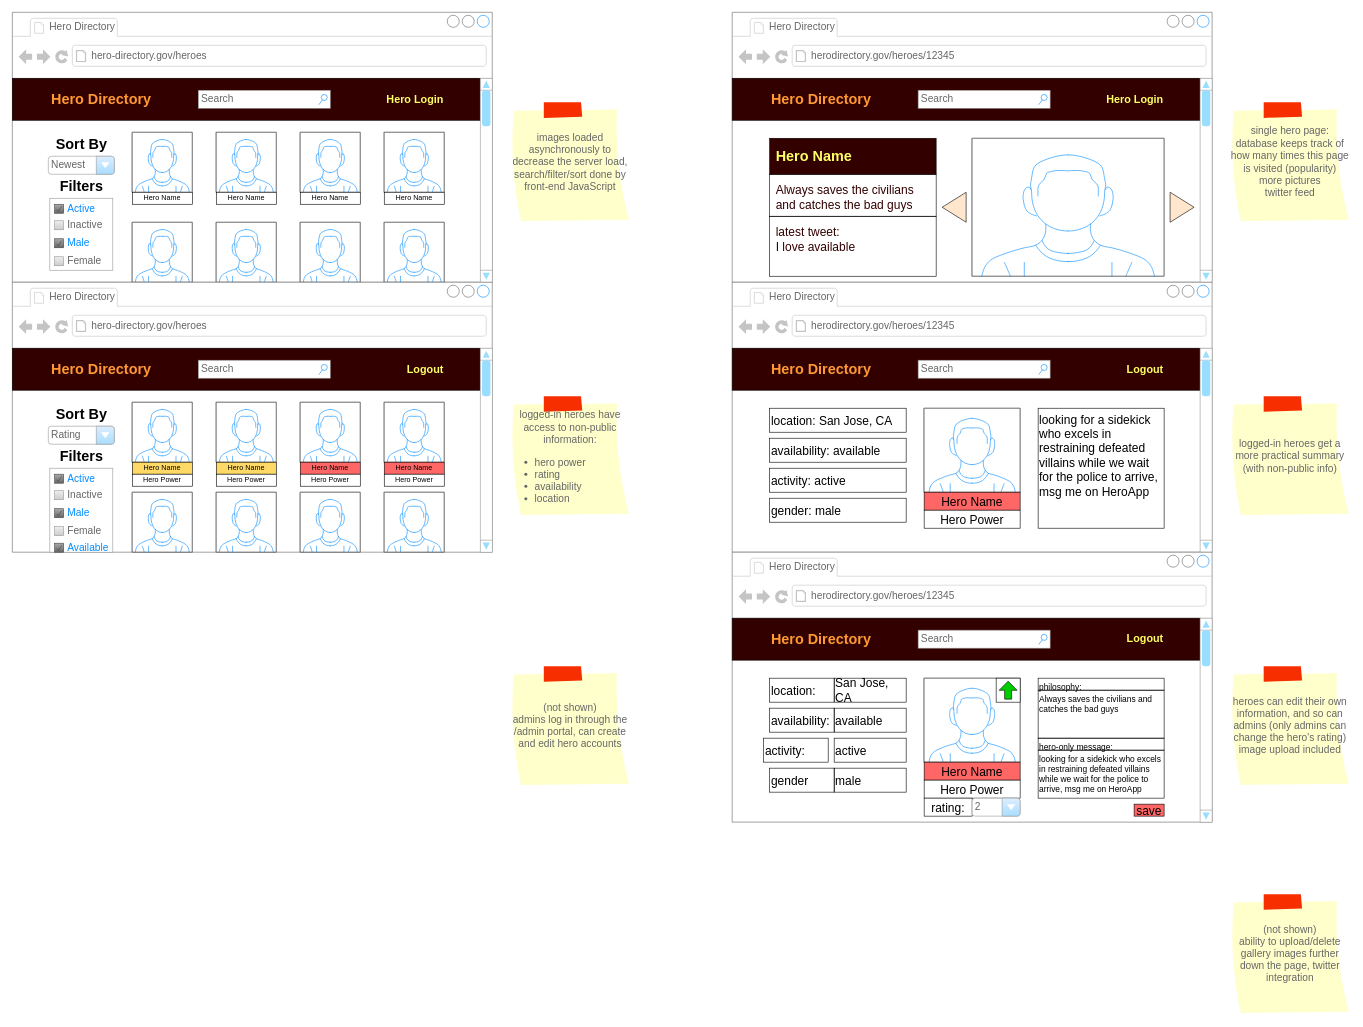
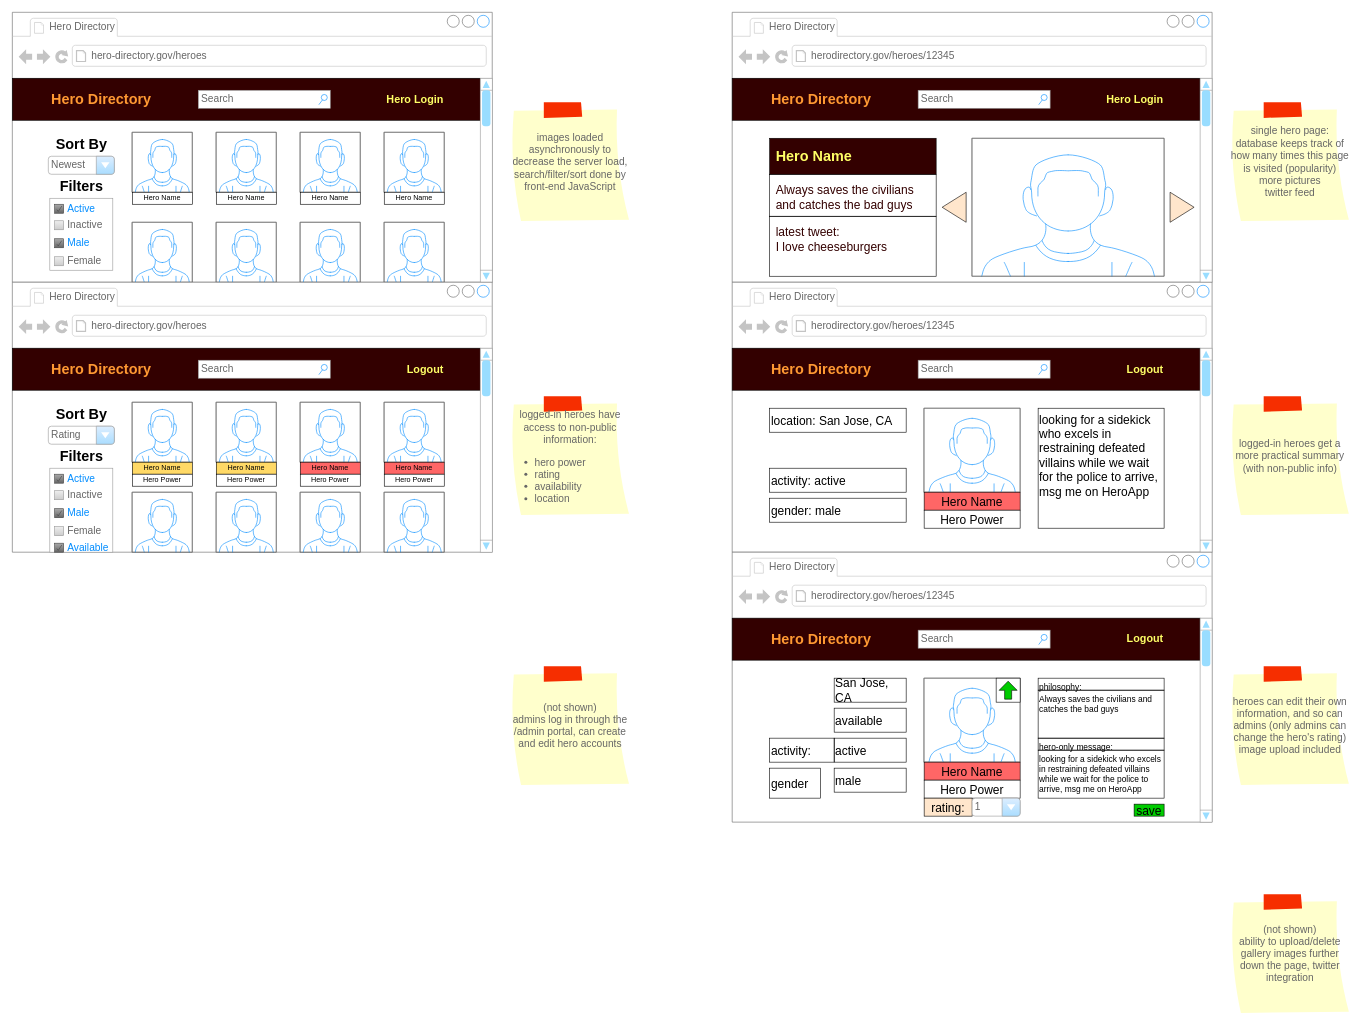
node "latest tweet:I love available": label "latest tweet:I love available" -> "latest tweet:I love cheeseburgers"
node "availability: available": removed
node "location:": removed
node "availability:": removed
node "activity:": moved (796, 750) -> (802, 750)
node "gender": size 65x24 -> 51x30
node "rating:": fillcolor #ffffff -> #ffe6cc
node "2": label "2" -> "1"
node "save": fillcolor #ff6666 -> #00cc00
